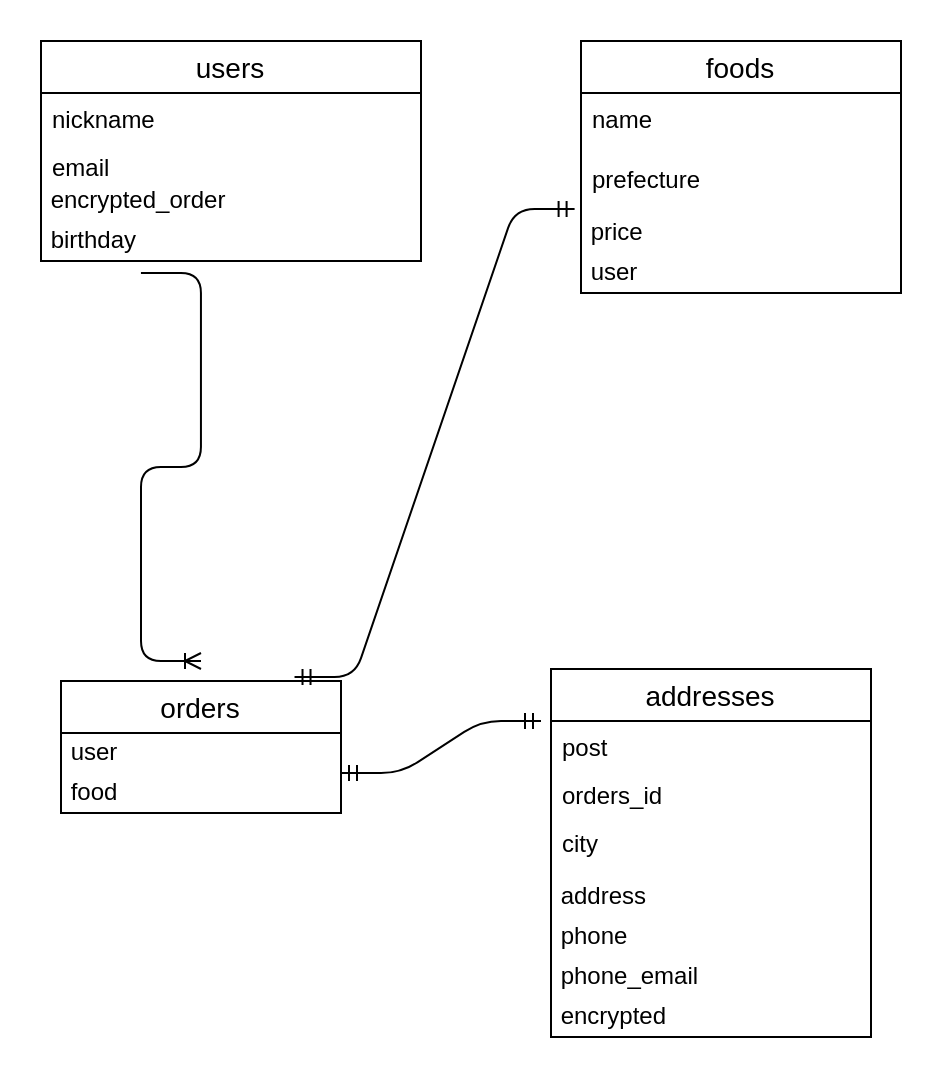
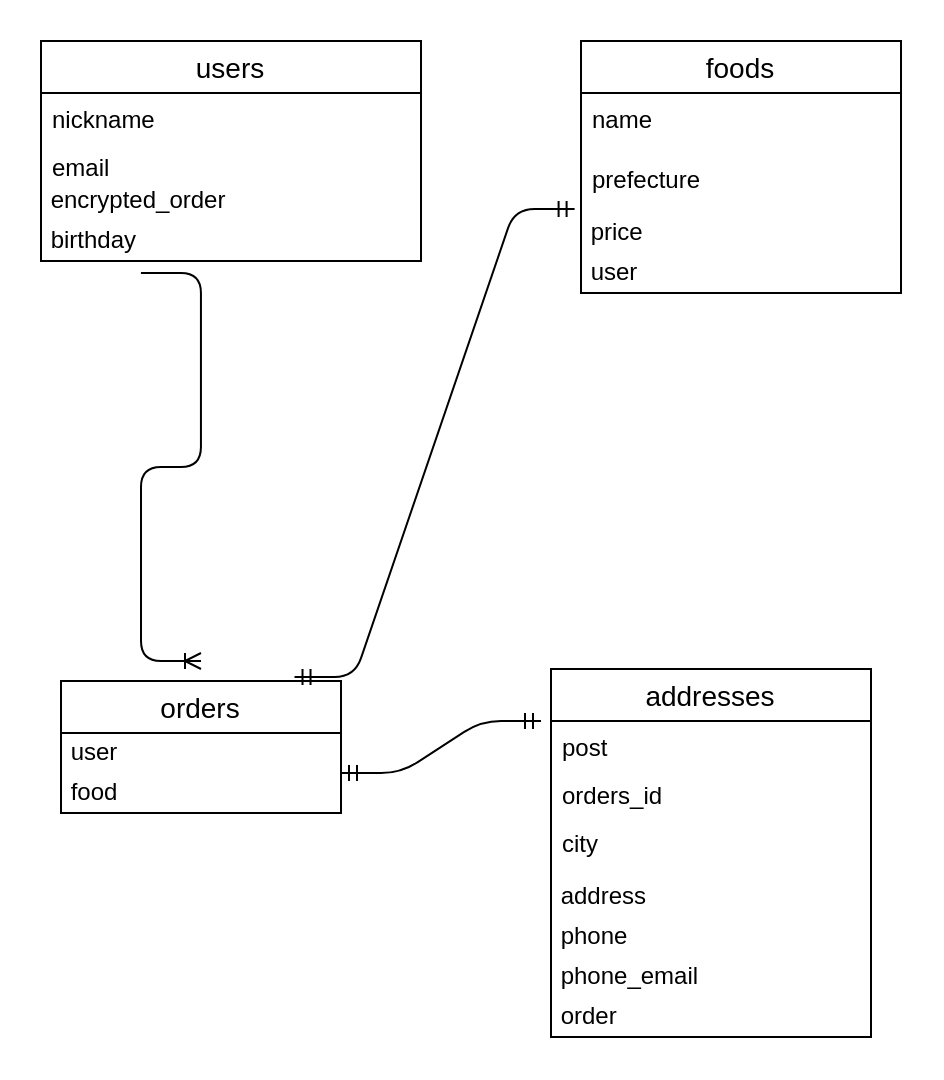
node "encrypted": label "encrypted" -> "order"
